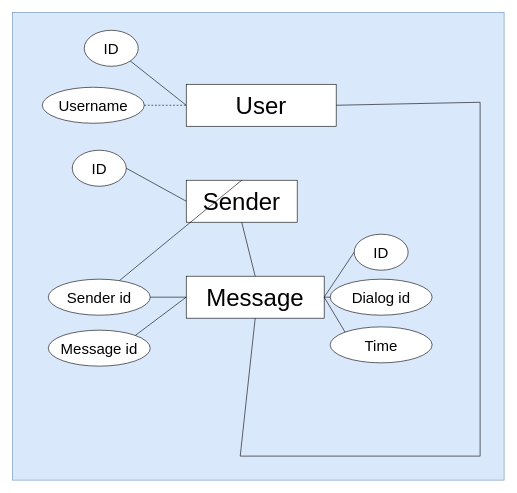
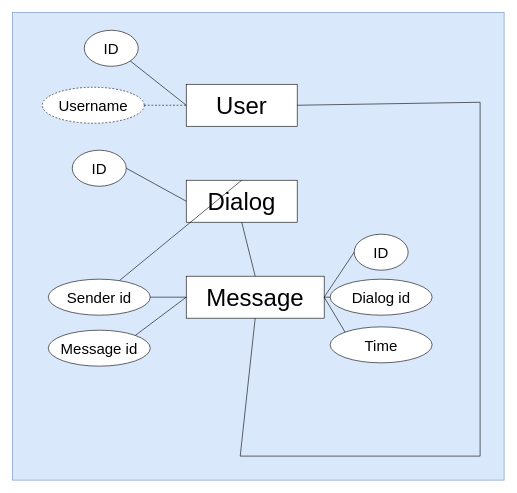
node "Username": style solid -> dashed
node "User": size 150x42 -> 111x42
node "Sender": label "Sender" -> "Dialog"
